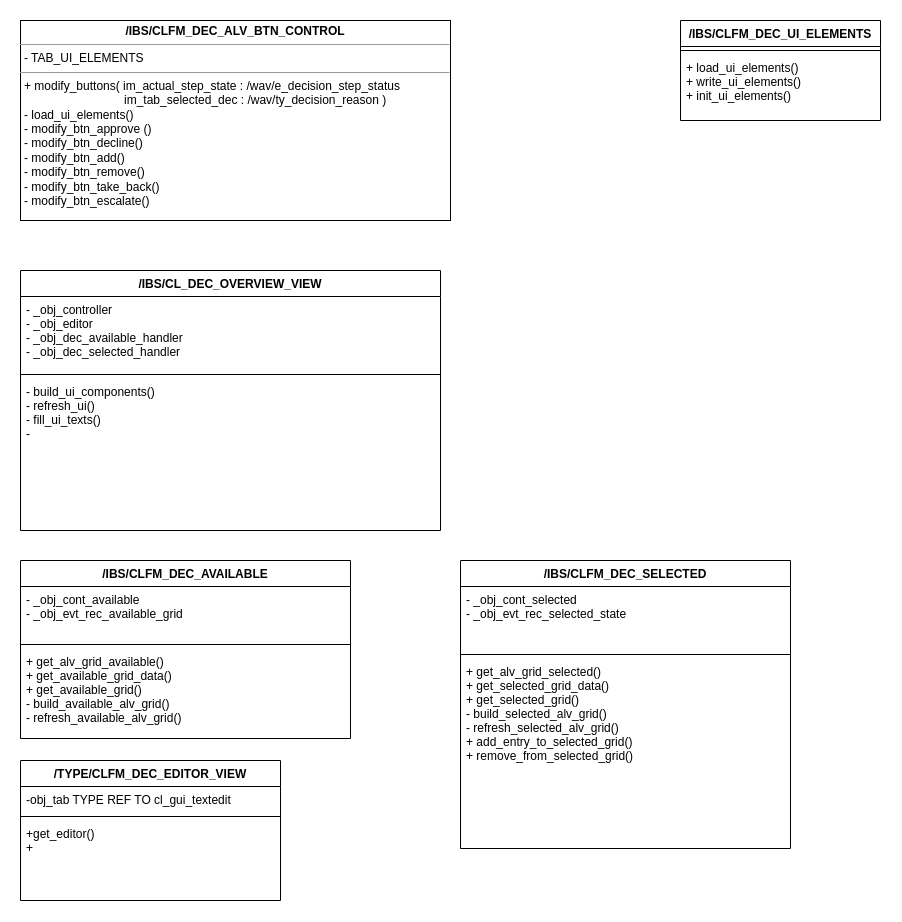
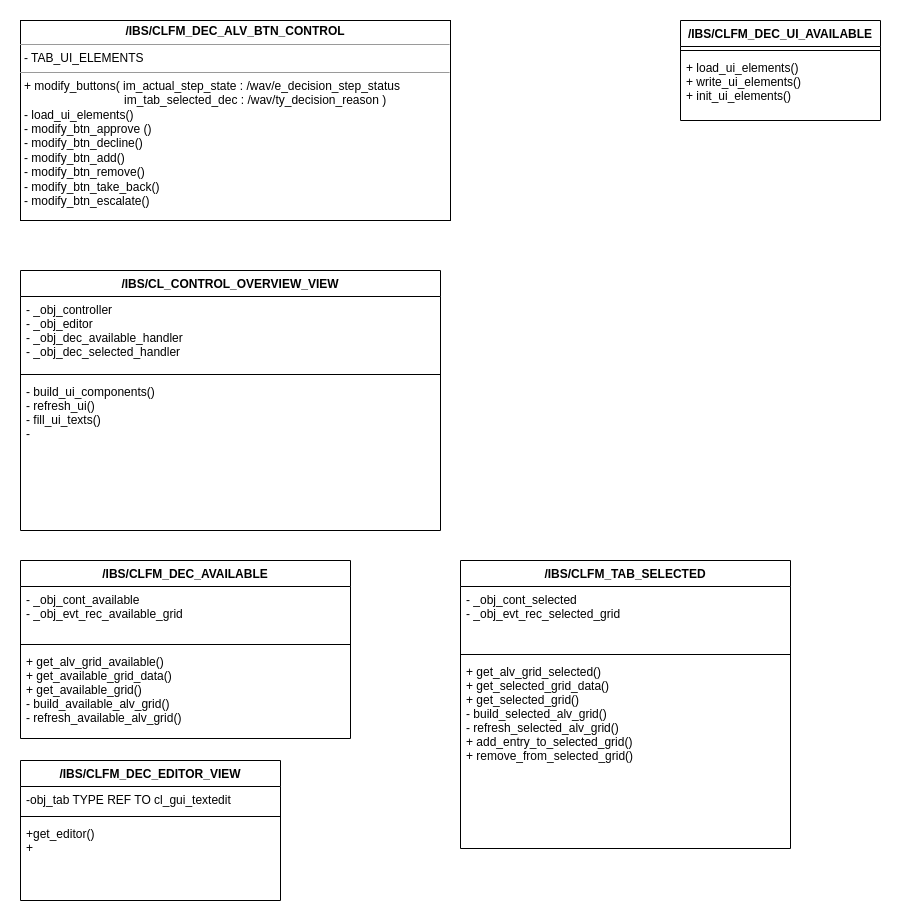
node "/IBS/CLFM_DEC_UI_ELEMENTS": label "/IBS/CLFM_DEC_UI_ELEMENTS" -> "/IBS/CLFM_DEC_UI_AVAILABLE"
node "/IBS/CL_DEC_OVERVIEW_VIEW": label "/IBS/CL_DEC_OVERVIEW_VIEW" -> "/IBS/CL_CONTROL_OVERVIEW_VIEW"
node "/IBS/CLFM_DEC_SELECTED": label "/IBS/CLFM_DEC_SELECTED" -> "/IBS/CLFM_TAB_SELECTED"
node "- _obj_cont_selected - _obj_evt_rec_selected_state": label "- _obj_cont_selected - _obj_evt_rec_selected_state" -> "- _obj_cont_selected - _obj_evt_rec_selected_grid"
node "/TYPE/CLFM_DEC_EDITOR_VIEW": label "/TYPE/CLFM_DEC_EDITOR_VIEW" -> "/IBS/CLFM_DEC_EDITOR_VIEW"
